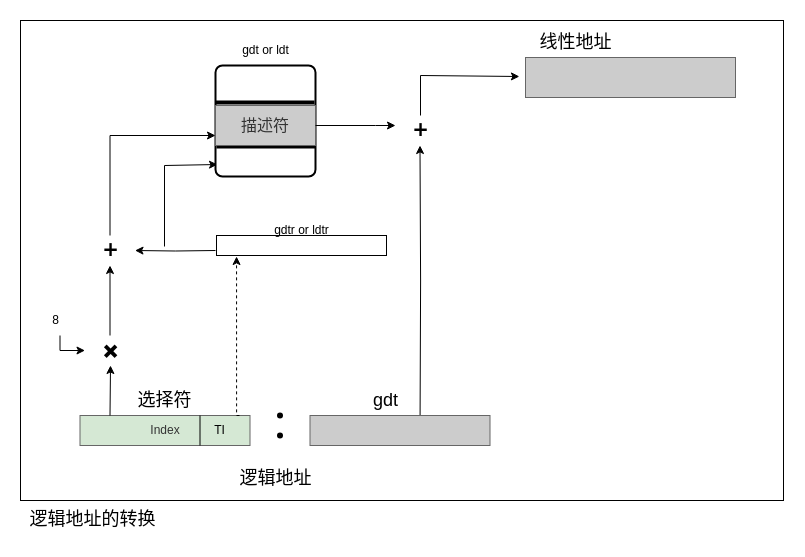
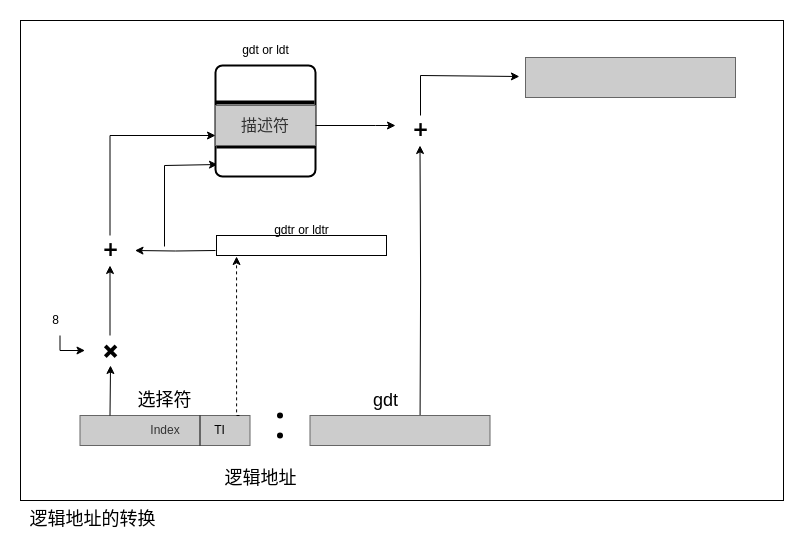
node "线性地址": removed
node "Index": fillcolor #d5e8d4 -> #cccccc
node "逻辑地址": moved (276, 479) -> (261, 479)
